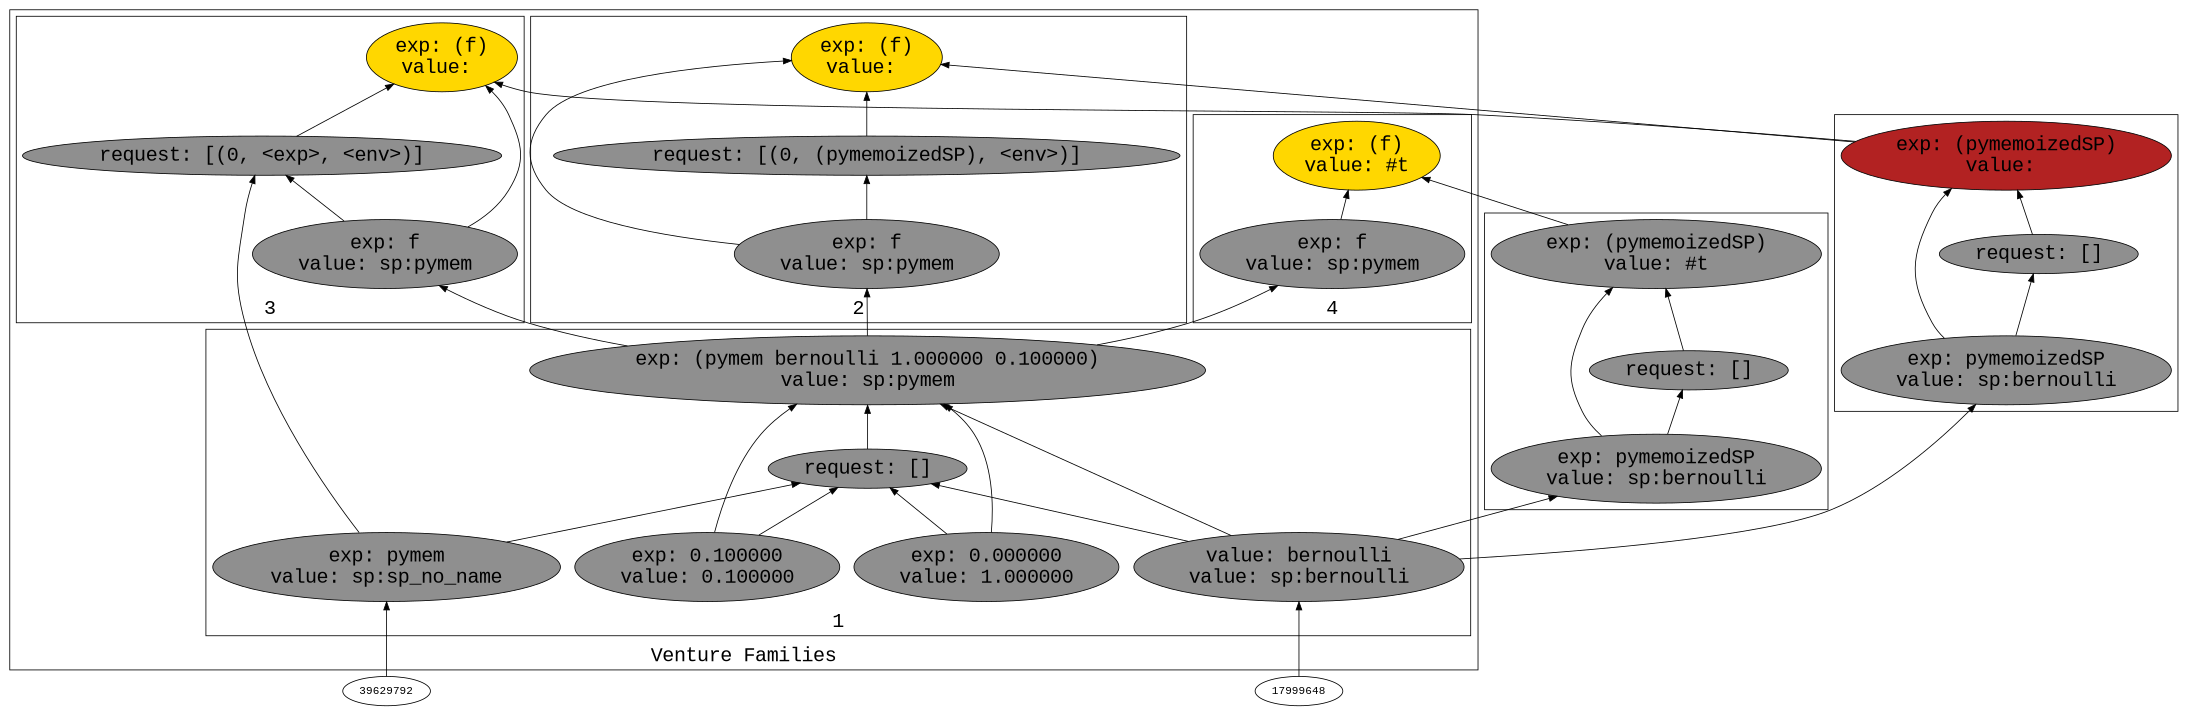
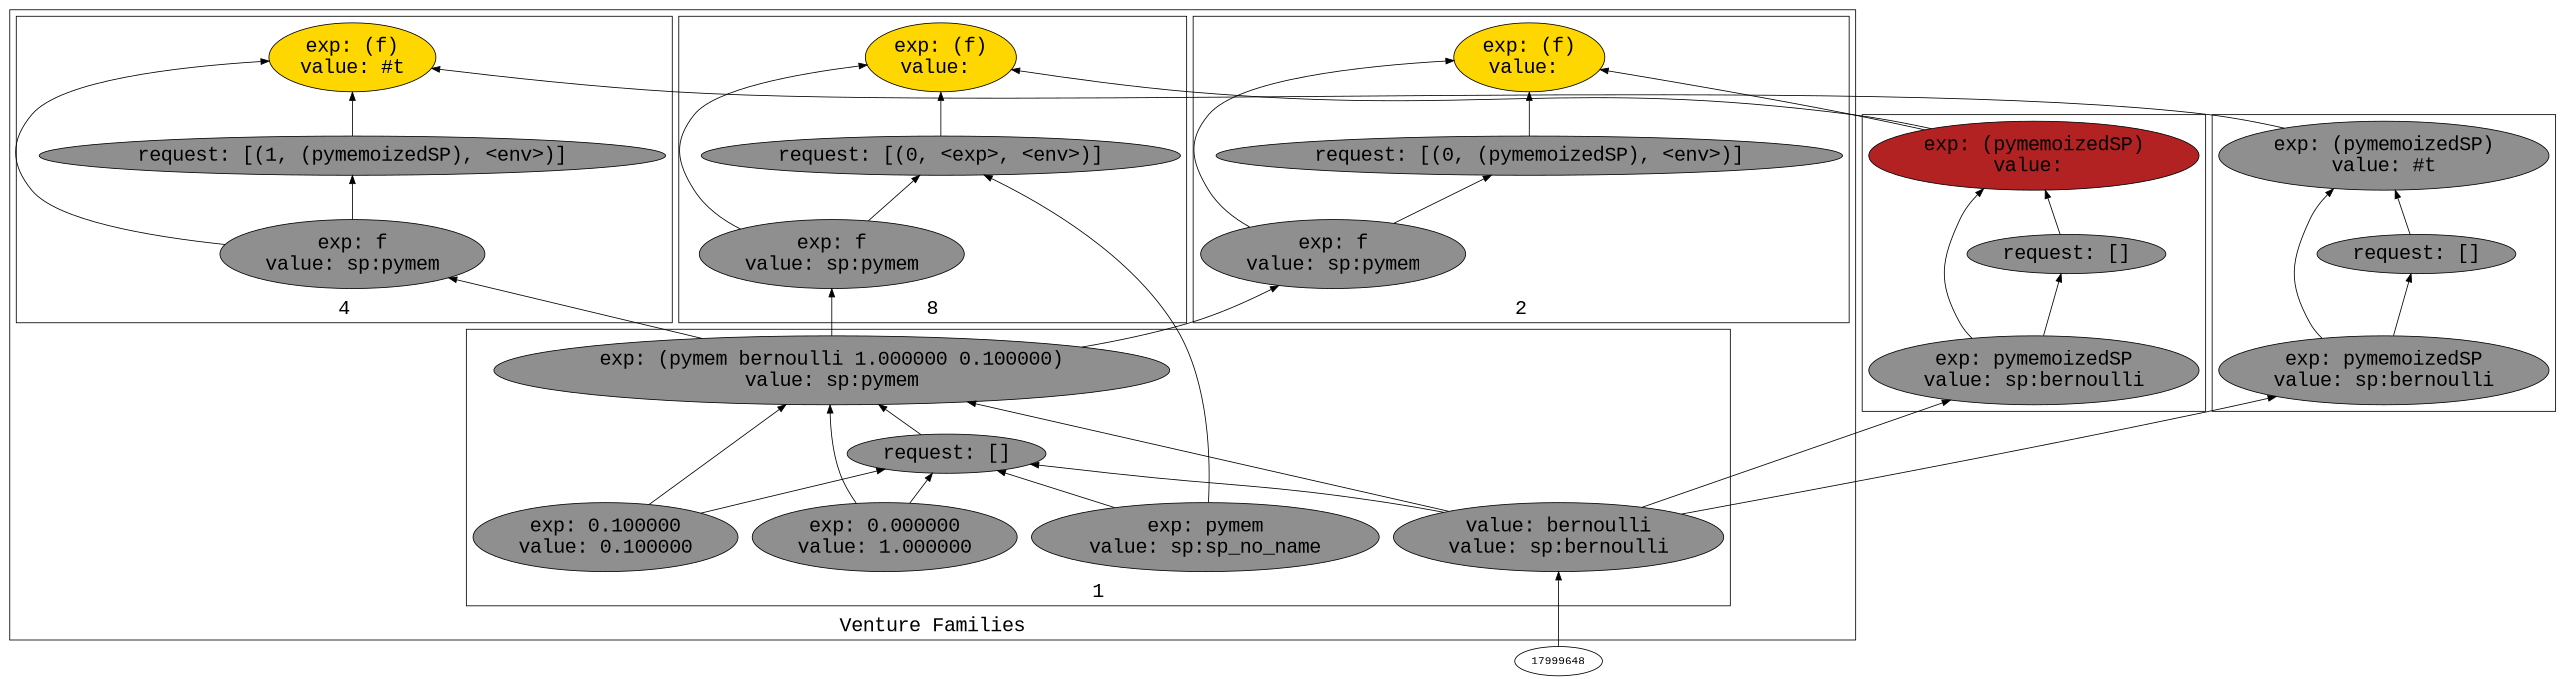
node "request: [(1, (pymemoizedSP), <env>)]": added
cluster "3": label "3" -> "8"
node "39629792": removed
